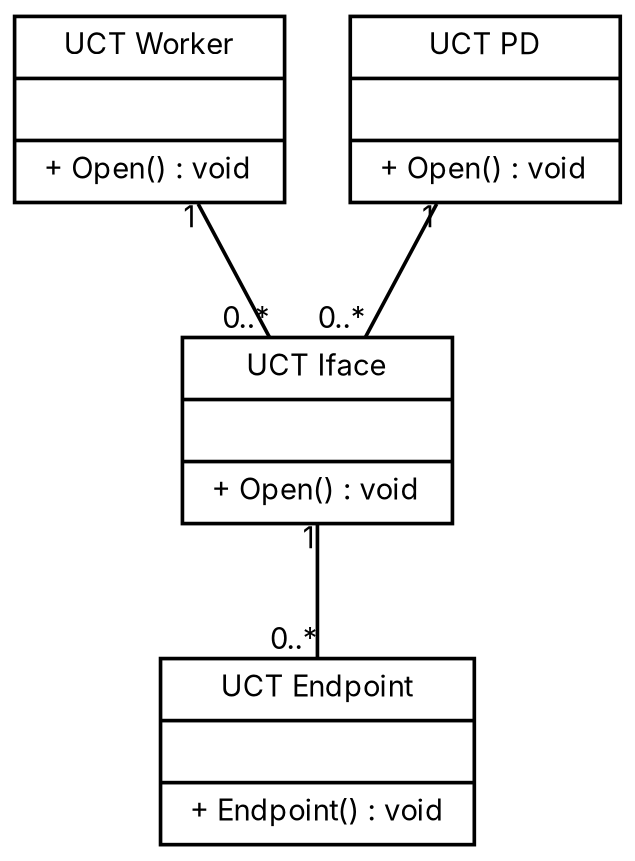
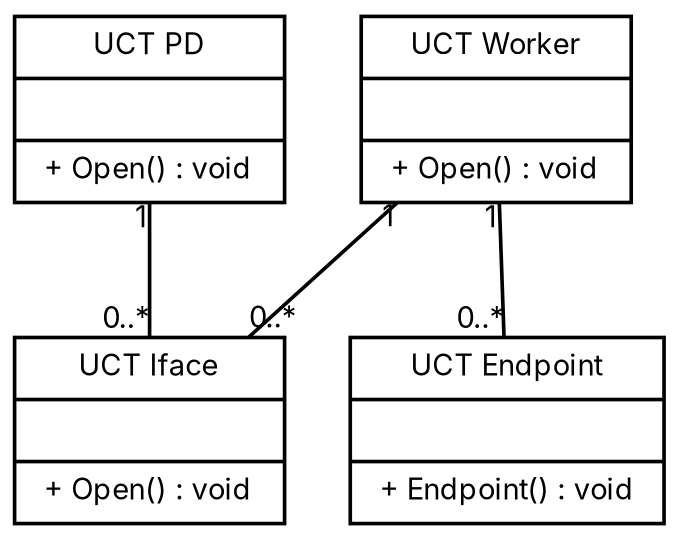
edge "UCT Iface" -- "UCT Endpoint": now "UCT Worker" -- "UCT Endpoint"
